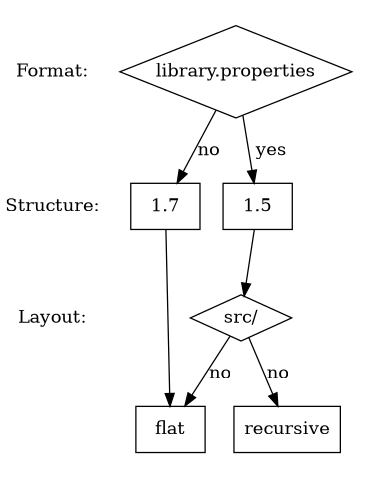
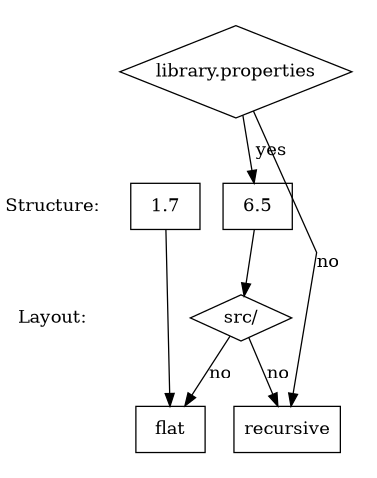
node "Format:": removed
edge "library.properties" -> "1.7": now "library.properties" -> "recursive"
node "1.5": label "1.5" -> "6.5"
